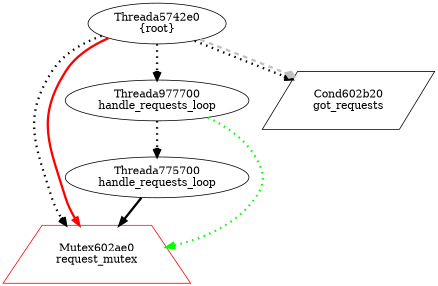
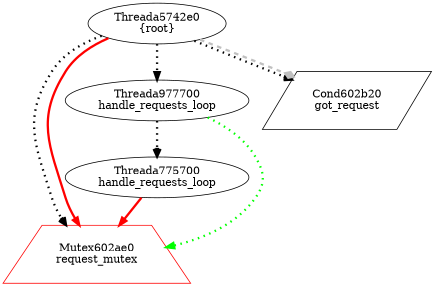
edge "Threada5742e0 {root}" -> "Threada977700 handle_requests_loop": arrowhead open -> normal
node "Cond602b20 got_requests": label "Cond602b20 got_requests" -> "Cond602b20 got_request"
edge "Threada775700 handle_requests_loop" -> "Mutex602ae0 request_mutex": color black -> red
